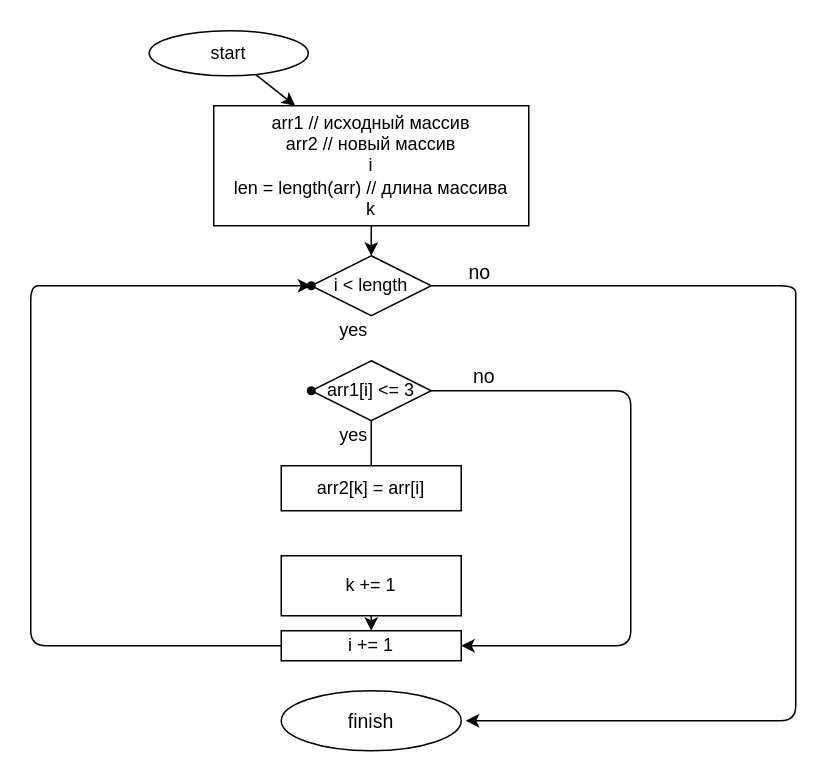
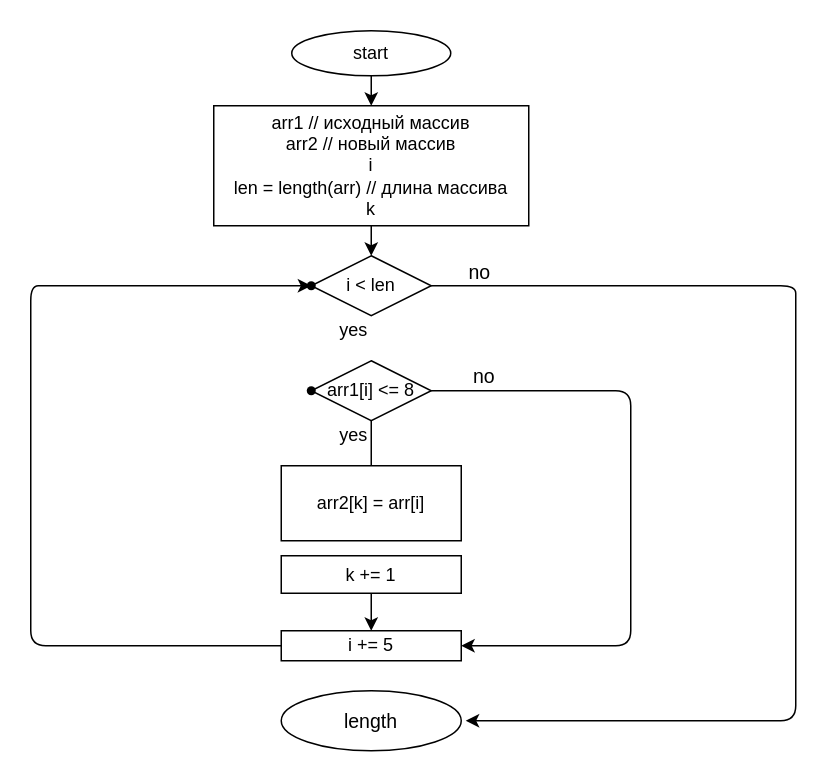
node "start": moved (229, 53) -> (371, 53)
node "i < length": label "i < length" -> "i < len"
node "arr1[i] <= 3": label "arr1[i] <= 3" -> "arr1[i] <= 8"
node "arr2[k] = arr[i]": size 180x45 -> 180x75
node "k += 1": size 180x60 -> 180x38
node "i += 1": label "i += 1" -> "i += 5"
node "finish": label "finish" -> "length"
